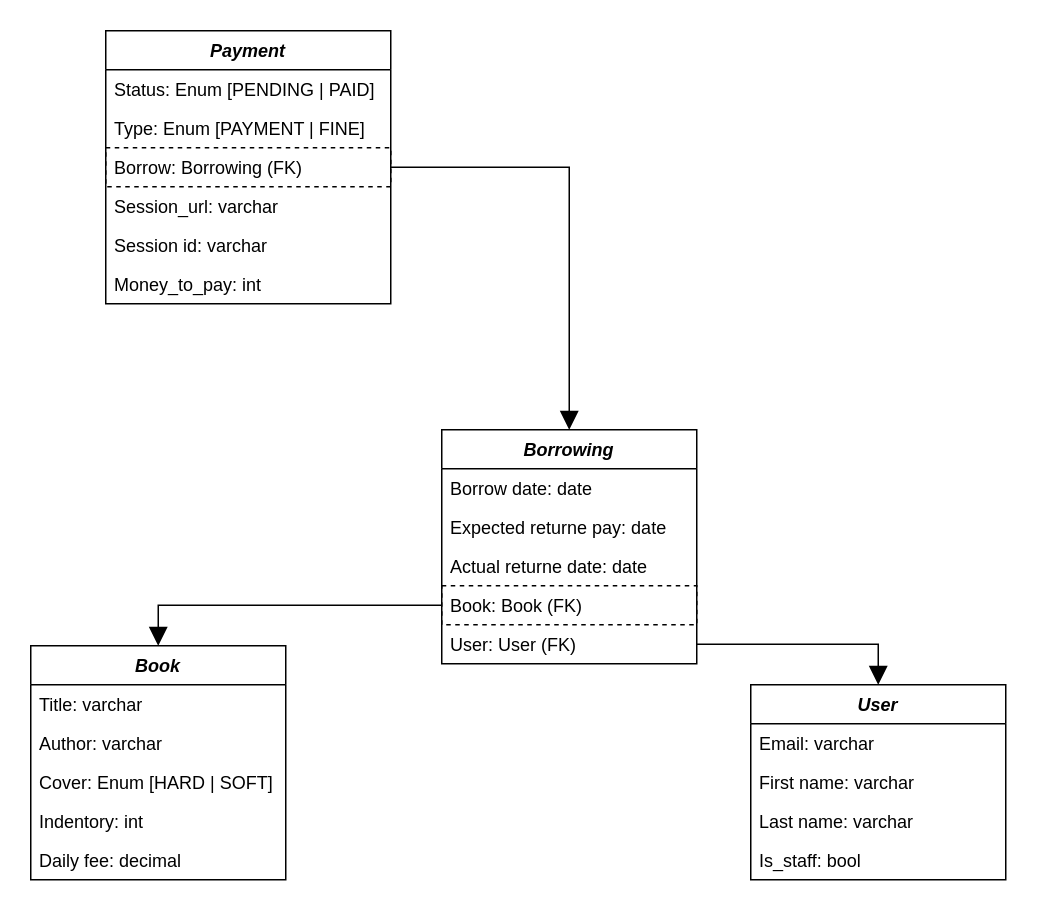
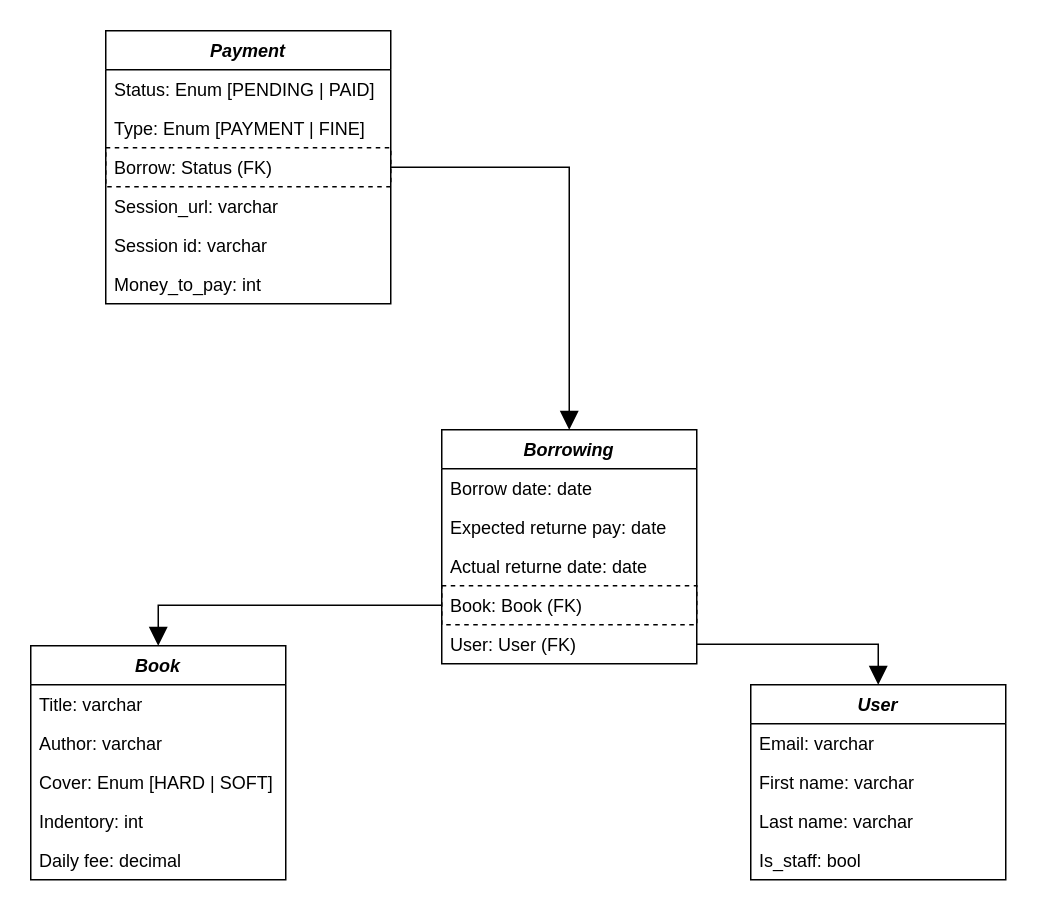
node "Borrow: Borrowing (FK)": label "Borrow: Borrowing (FK)" -> "Borrow: Status (FK)"
